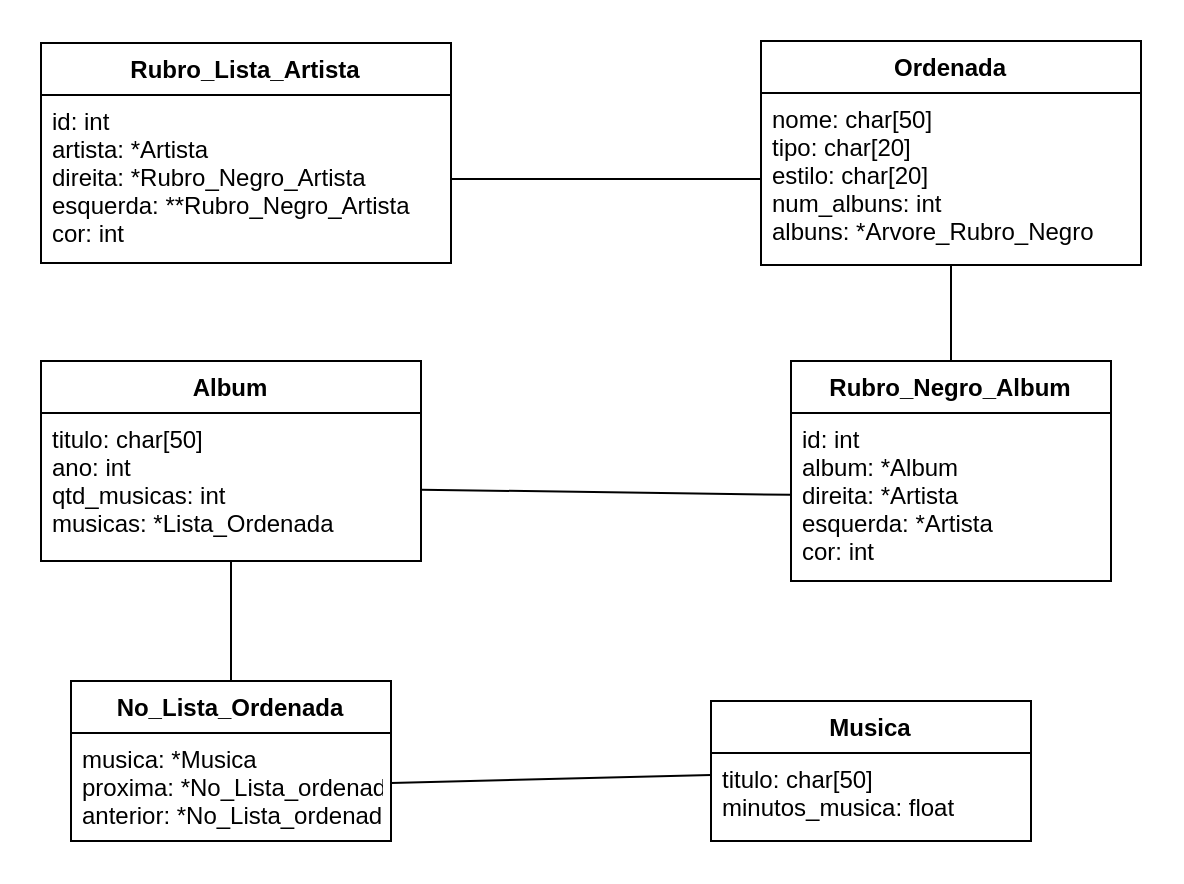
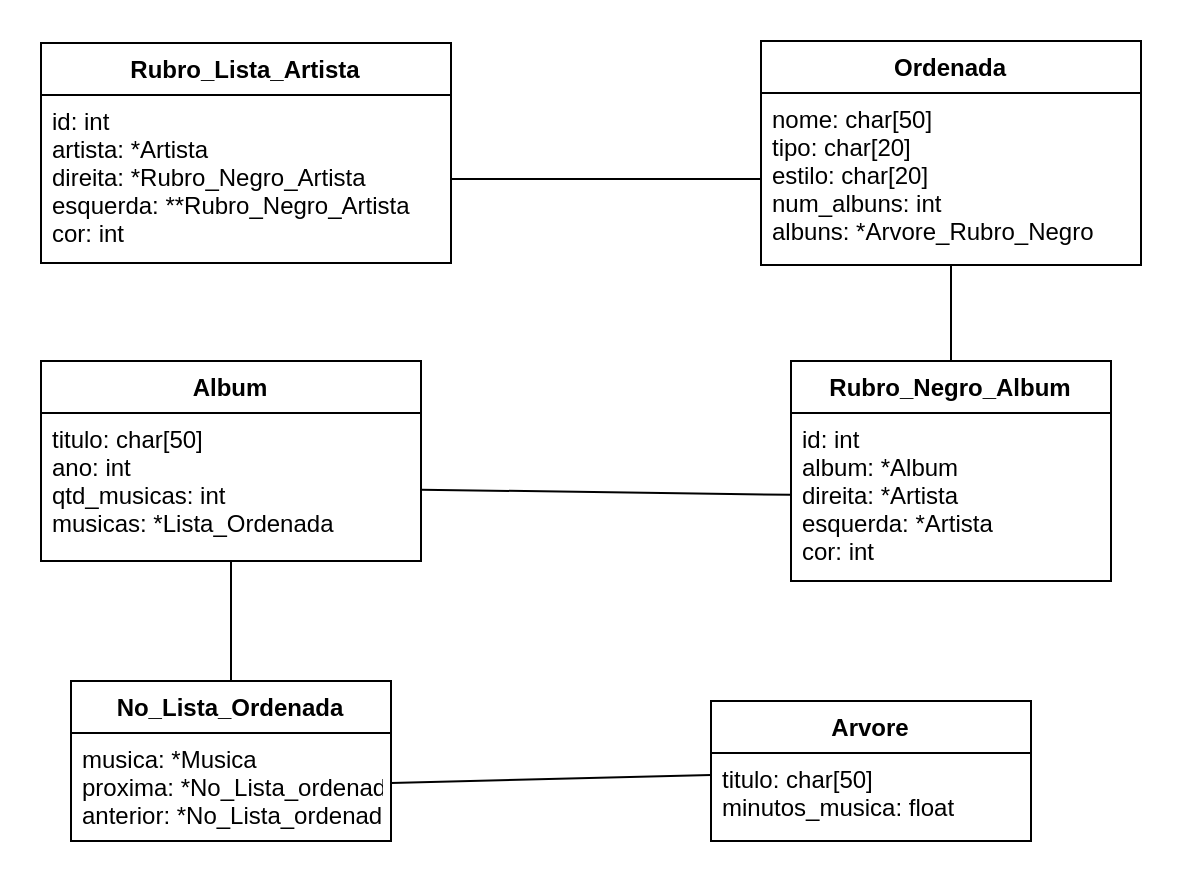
node "Musica": label "Musica" -> "Arvore"
